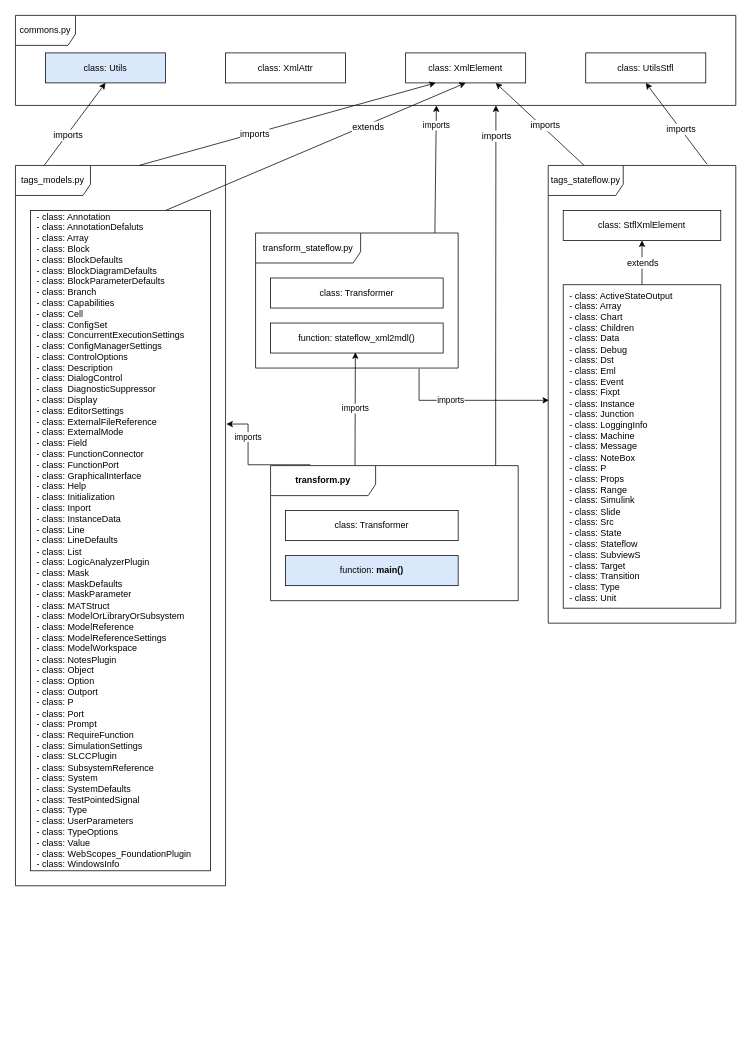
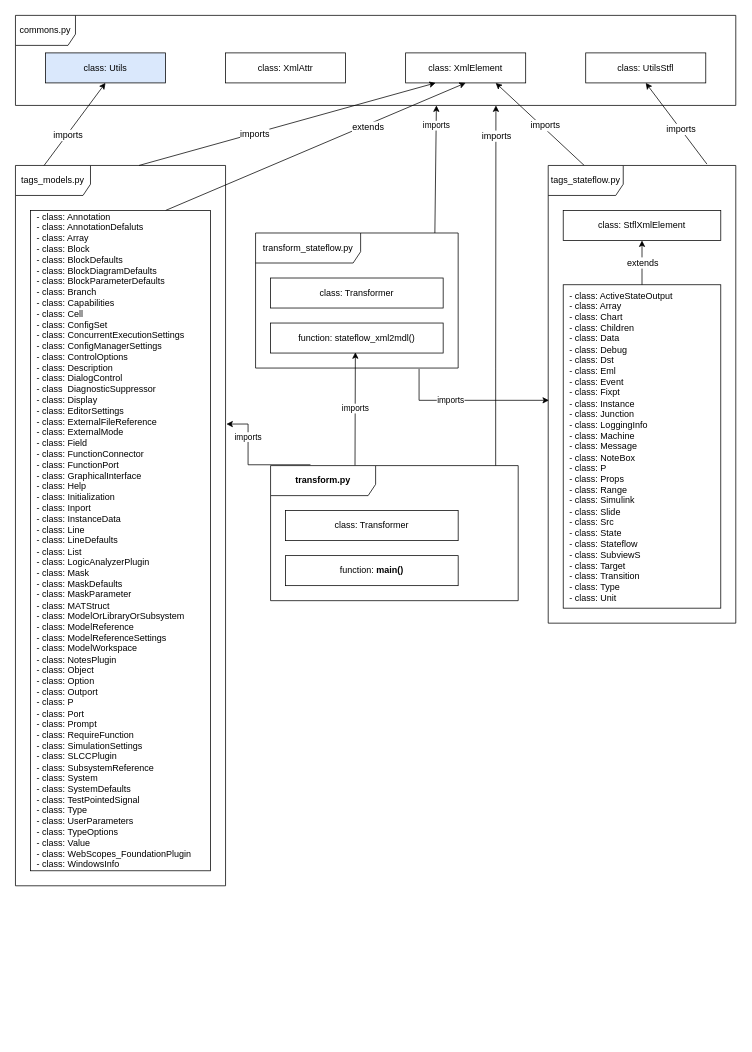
node "function: main()": fillcolor #dae8fc -> #ffffff
